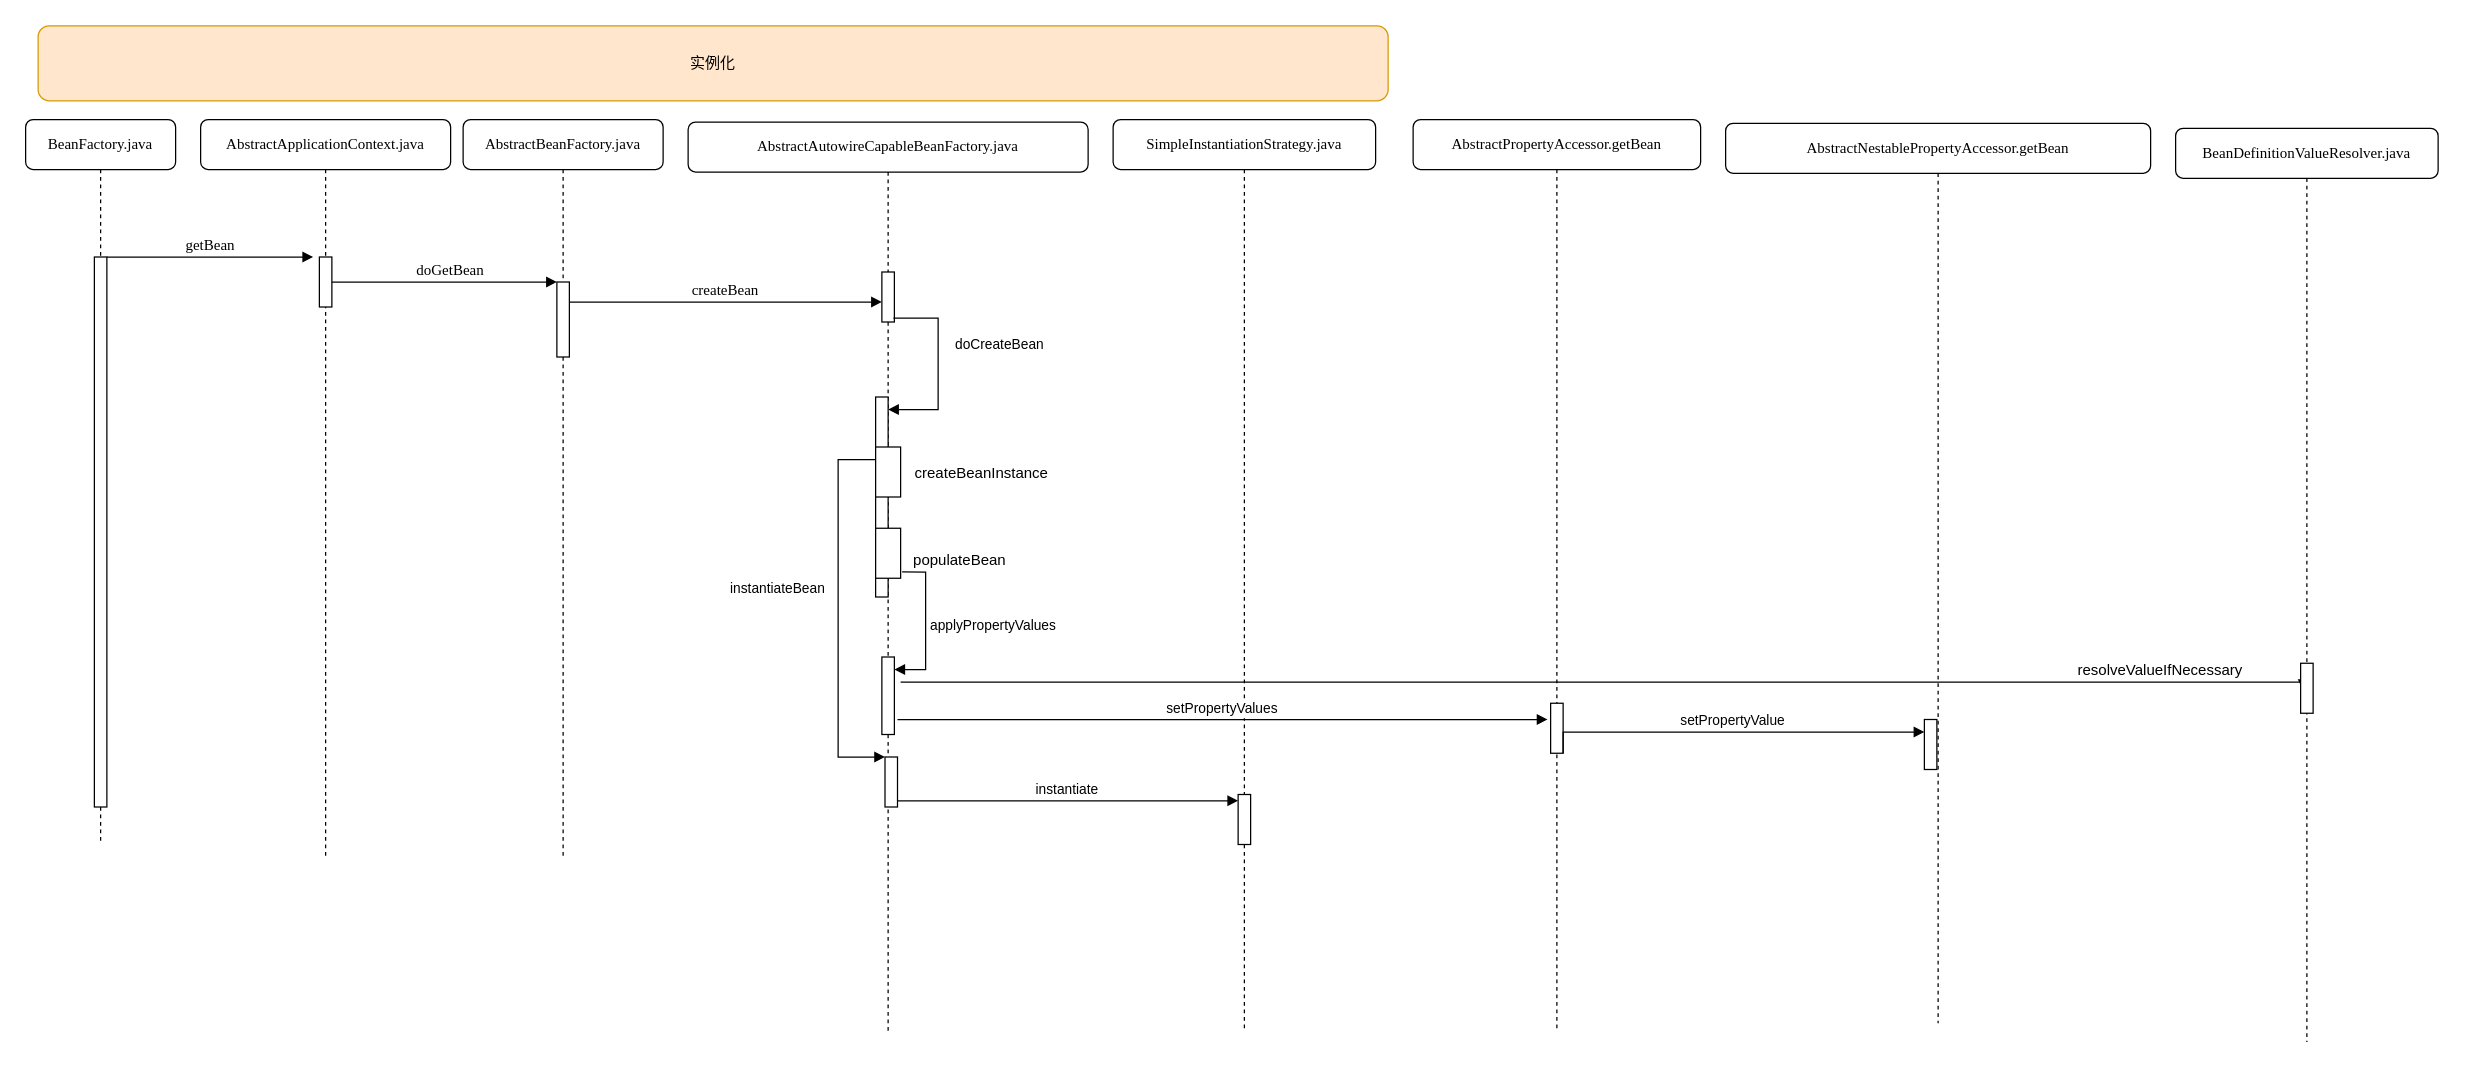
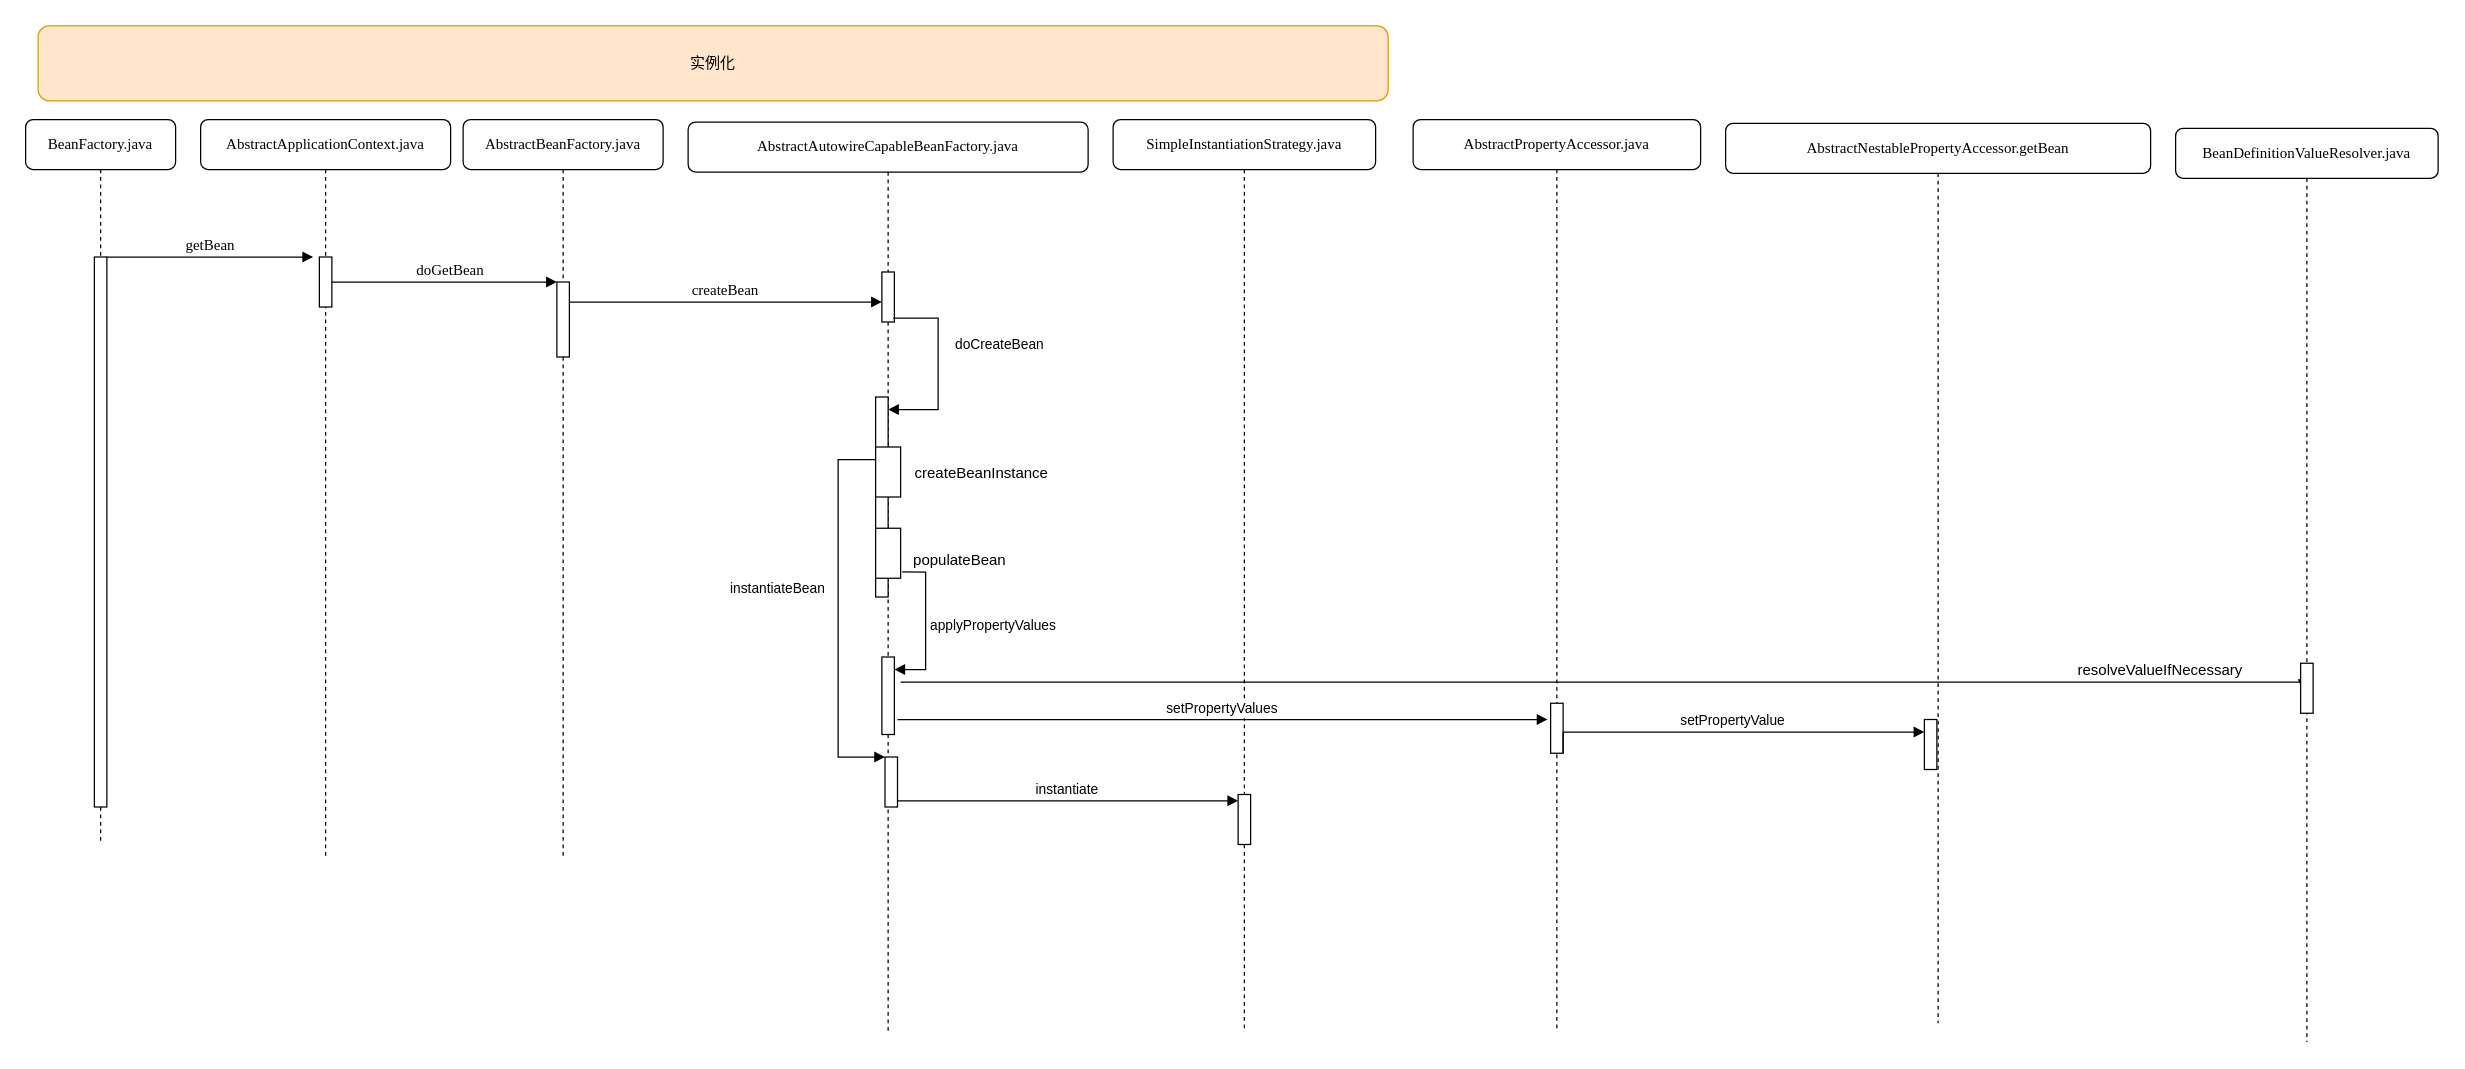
node "AbstractPropertyAccessor.getBean": label "AbstractPropertyAccessor.getBean" -> "AbstractPropertyAccessor.java"
